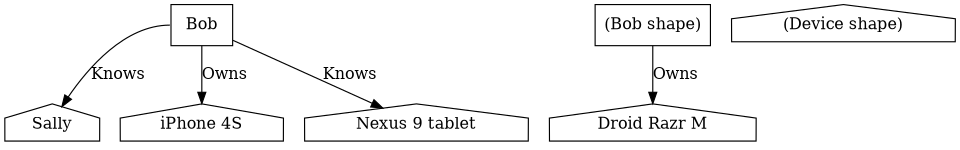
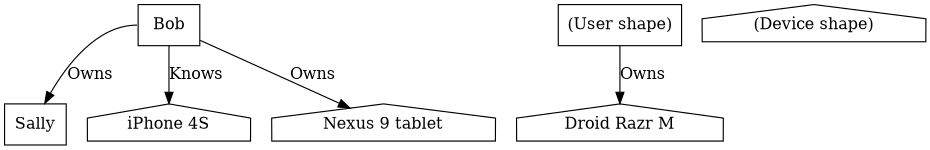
node "(Bob shape)": label "(Bob shape)" -> "(User shape)"
edge "Bob" -> "Sally": label "Knows" -> "Owns"
edge "Bob" -> "iPhone 4S": label "Owns" -> "Knows"
edge "Bob" -> "Nexus 9 tablet": label "Knows" -> "Owns"
node "Sally": shape house -> box
